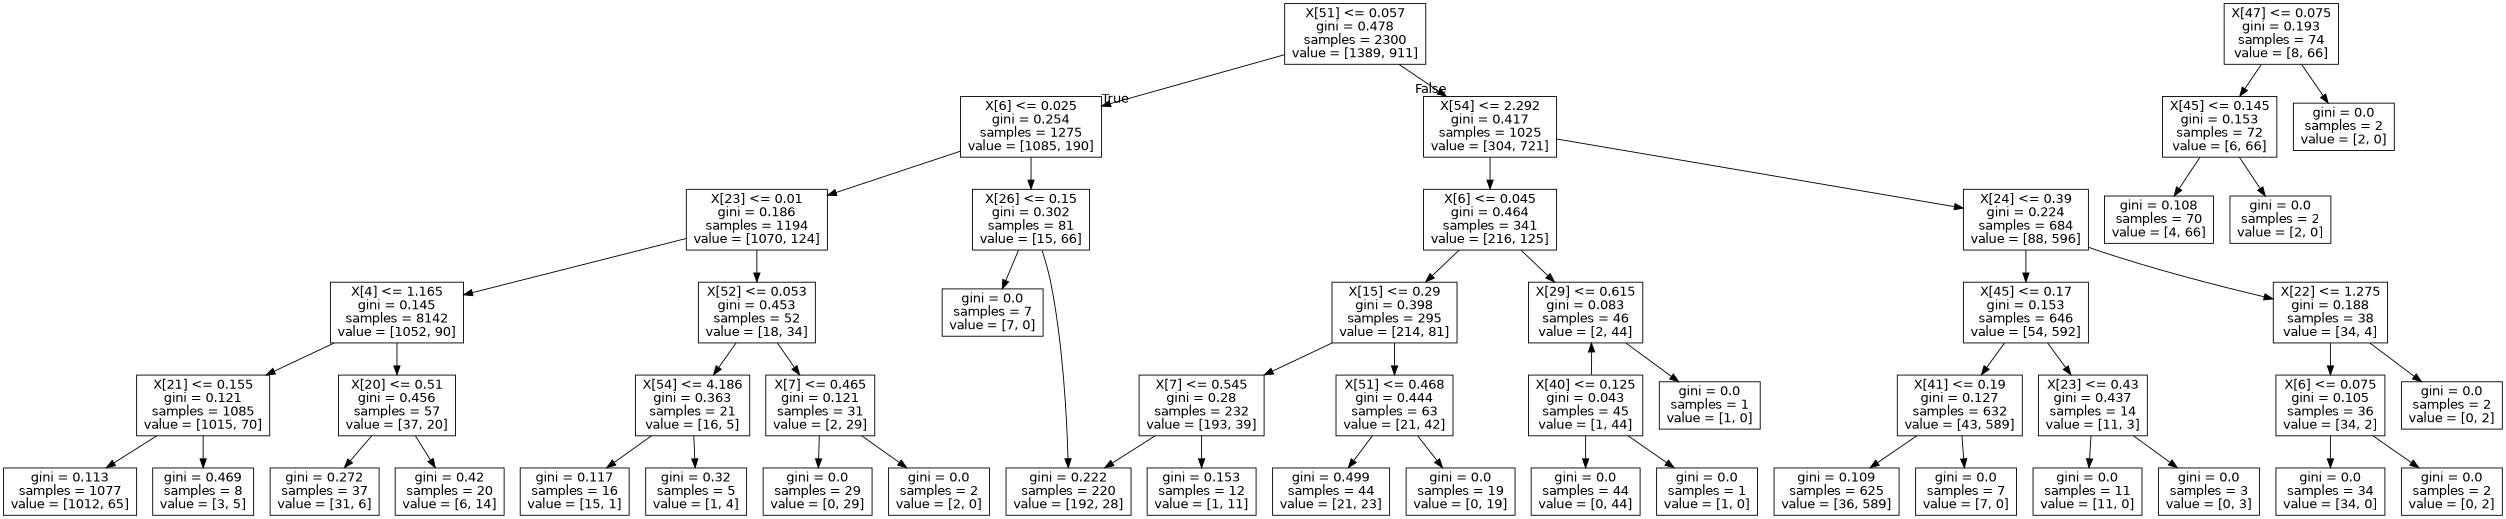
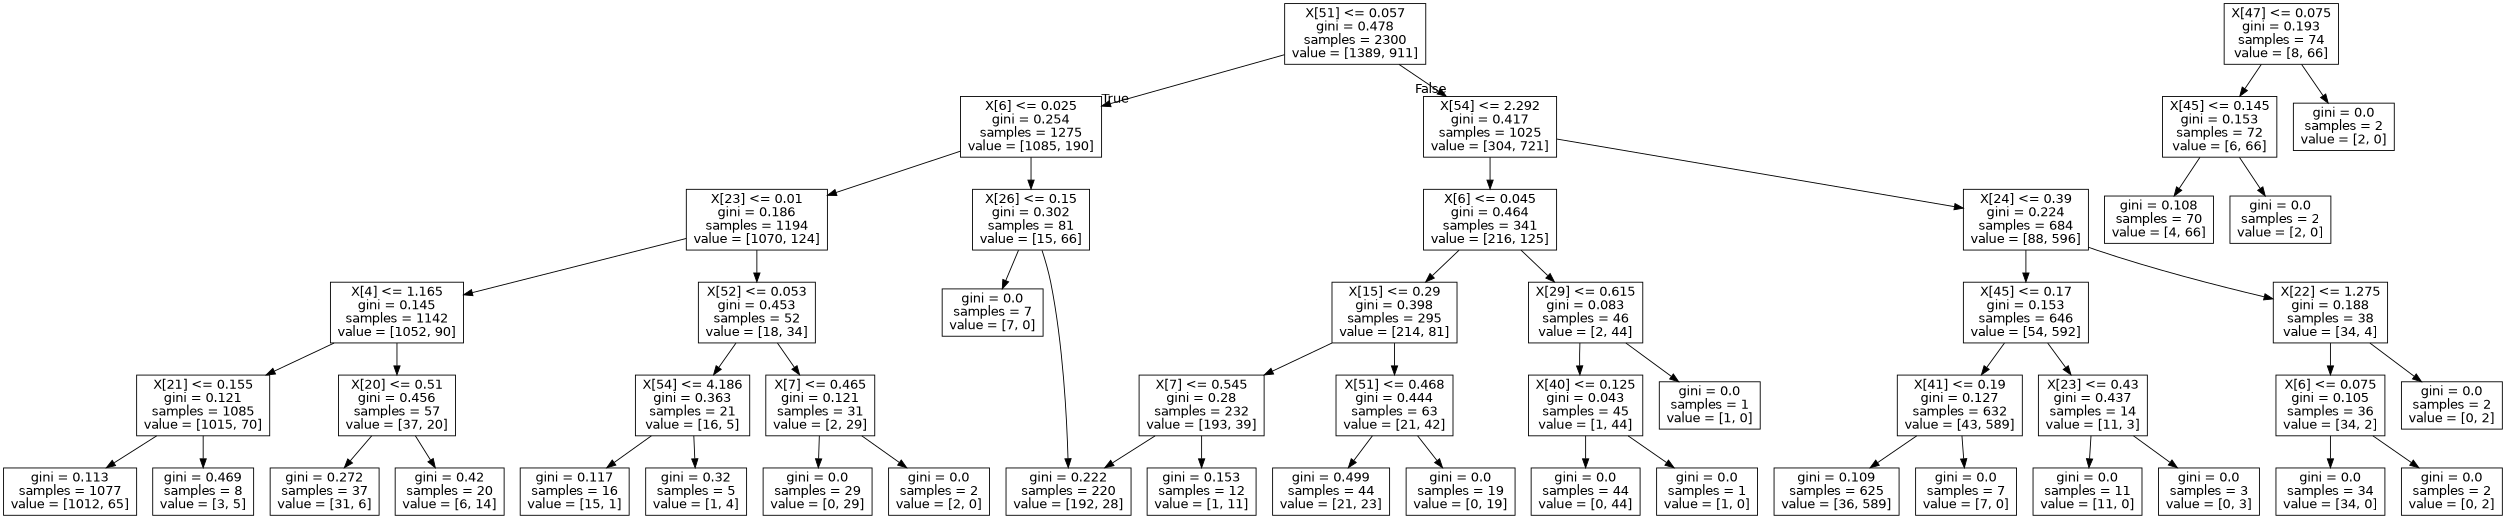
node "X[4] <= 1.165 gini = 0.145 samples = 8142 value = [1052, 90]": label "X[4] <= 1.165 gini = 0.145 samples = 8142 value = [1052, 90]" -> "X[4] <= 1.165 gini = 0.145 samples = 1142 value = [1052, 90]"
edge "X[40] <= 0.125 gini = 0.043 samples = 45 value = [1, 44]" -> "X[29] <= 0.615 gini = 0.083 samples = 46 value = [2, 44]": reversed
